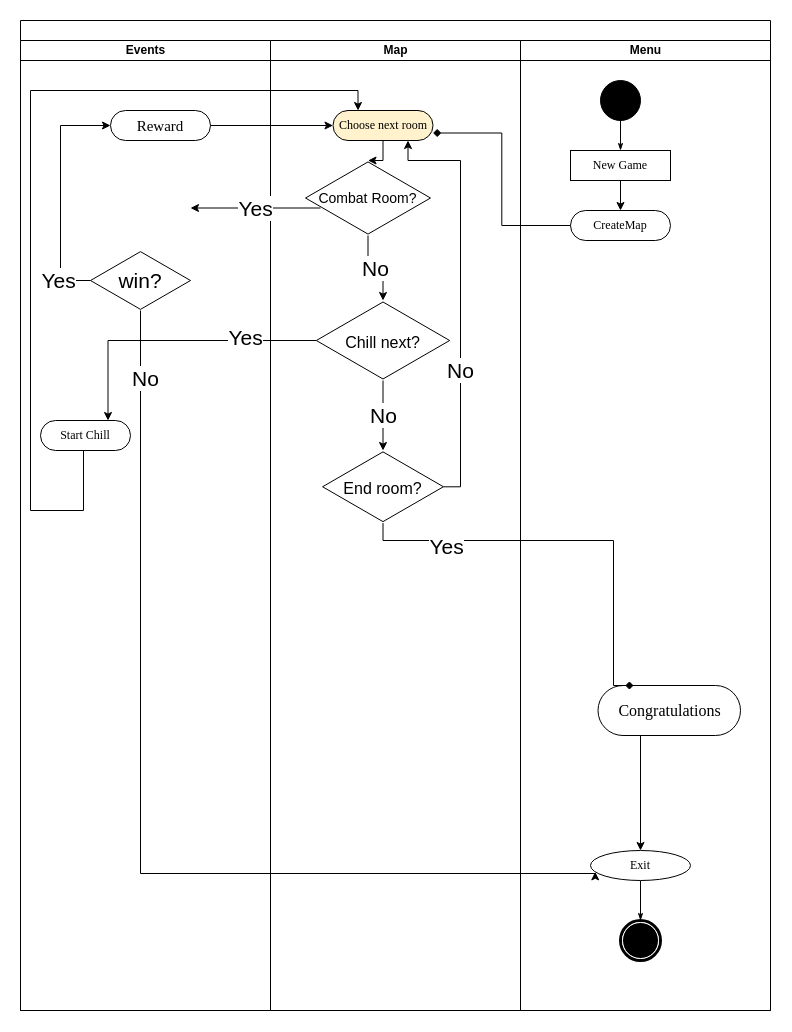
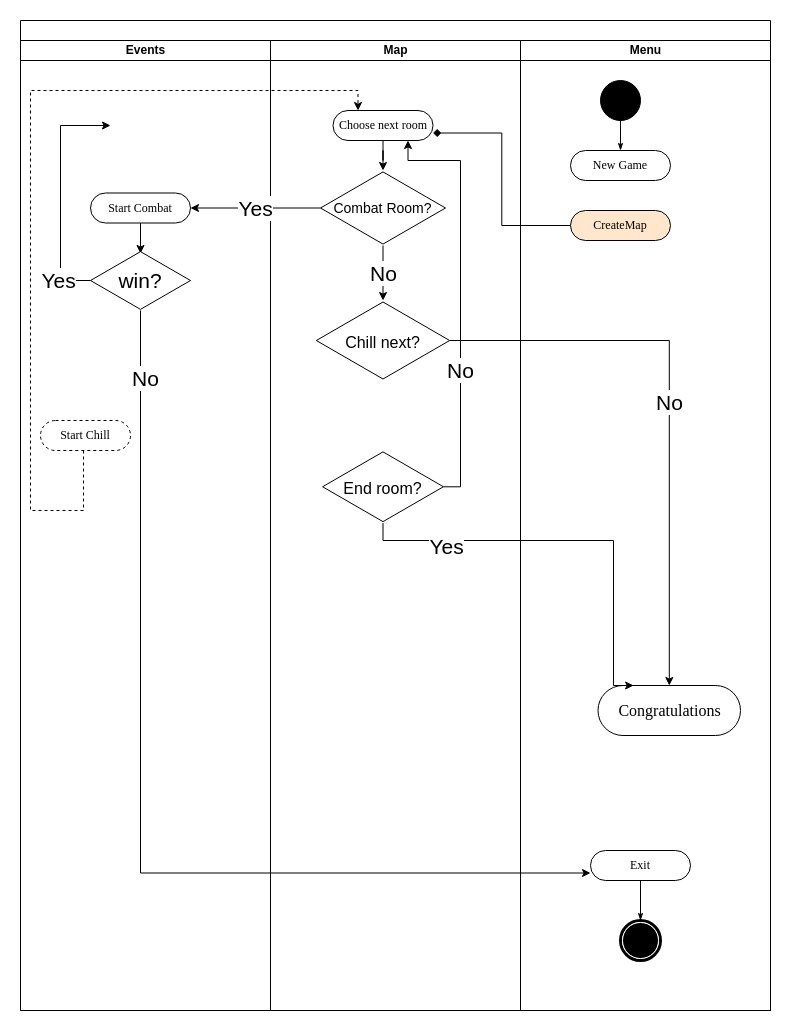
node "Reward": removed
edge "Reward" -> "Choose next room": removed
node "Choose next room": fillcolor #fff2cc -> #ffffff
node "New Game": shape rectangle -> rounded rectangle
edge "Start Chill" -> "Choose next room": style solid -> dashed
edge "New Game" -> "CreateMap": removed
node "Combat Room?": moved (368, 198) -> (383, 208)
node "Start Combat": added
node "CreateMap": fillcolor #ffffff -> #ffe6cc
edge "Start Combat" -> "win?": added
edge "Chill next?" -> "Start Chill": removed, label "Yes"
edge "Chill next?" -> "End room?": now "Chill next?" -> "Congratulations"
node "Start Chill": style solid -> dashed
edge "End room?" -> "Congratulations": arrowhead diamond -> classic
edge "Congratulations" -> "Exit": removed
node "Exit": shape ellipse -> rounded rectangle
